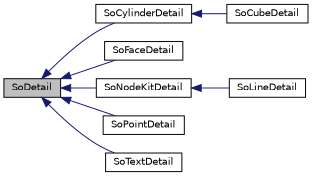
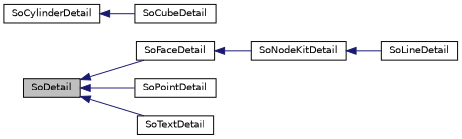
edge "SoCylinderDetail" -> "SoDetail": removed
edge "SoNodeKitDetail" -> "SoDetail": now "SoNodeKitDetail" -> "SoFaceDetail"
